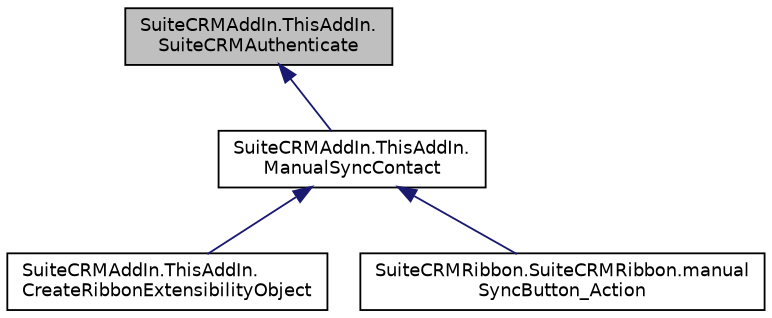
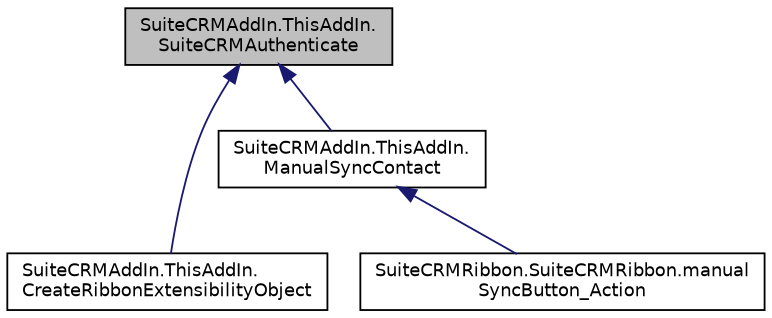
edge "SuiteCRMAddIn.ThisAddIn. CreateRibbonExtensibilityObject" -> "SuiteCRMAddIn.ThisAddIn. ManualSyncContact": now "SuiteCRMAddIn.ThisAddIn. CreateRibbonExtensibilityObject" -> "SuiteCRMAddIn.ThisAddIn. SuiteCRMAuthenticate"
